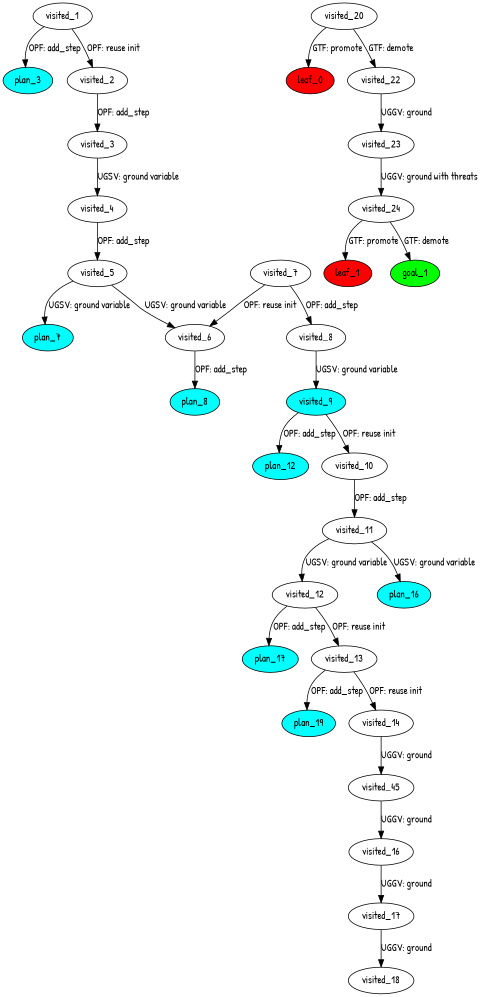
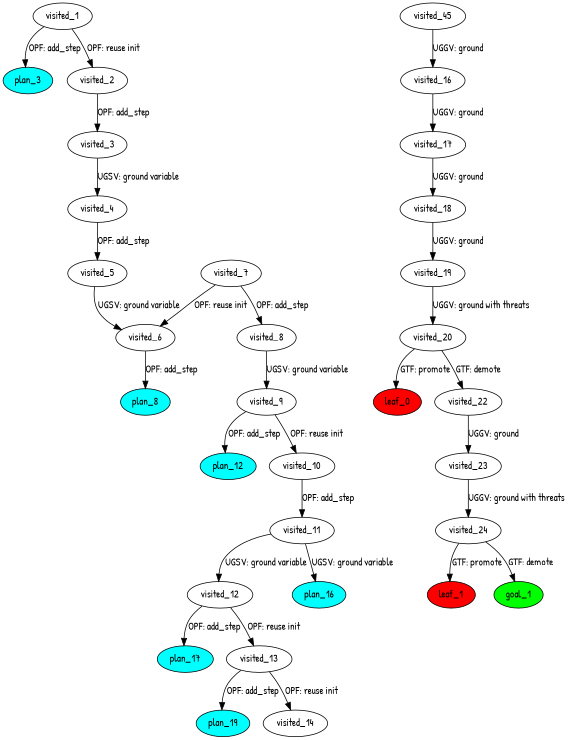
node "visited_19": added
node "plan_7": removed
node "visited_9": fillcolor cyan -> white
edge "visited_14" -> "visited_45": removed, label "UGGV: ground"
